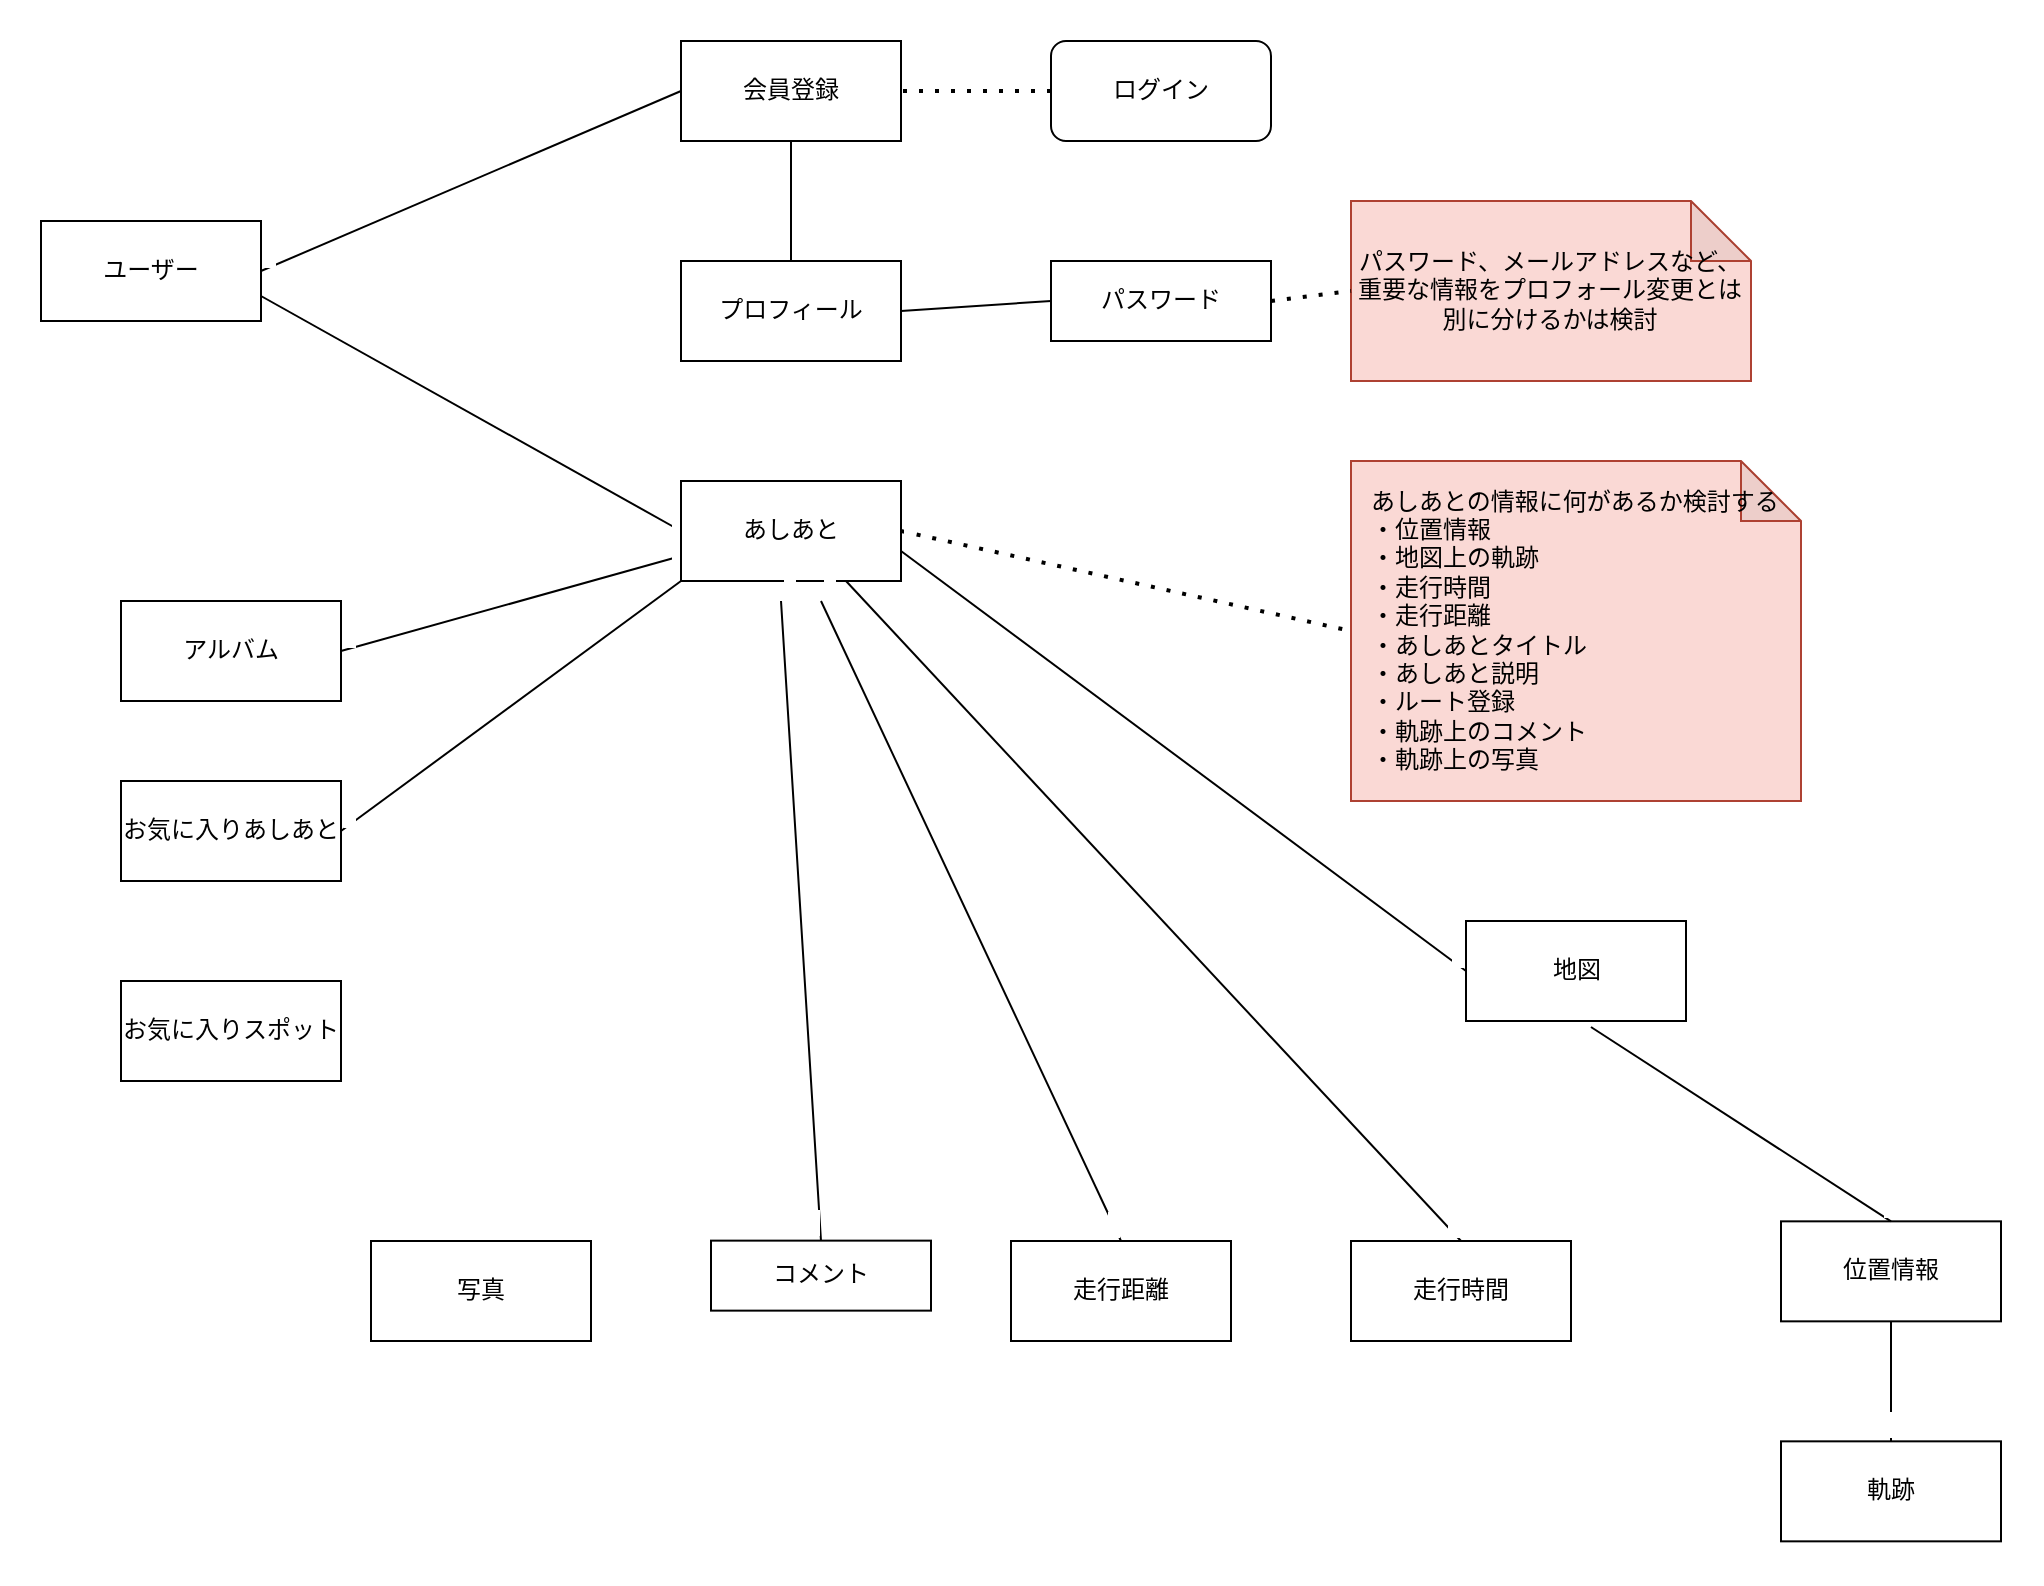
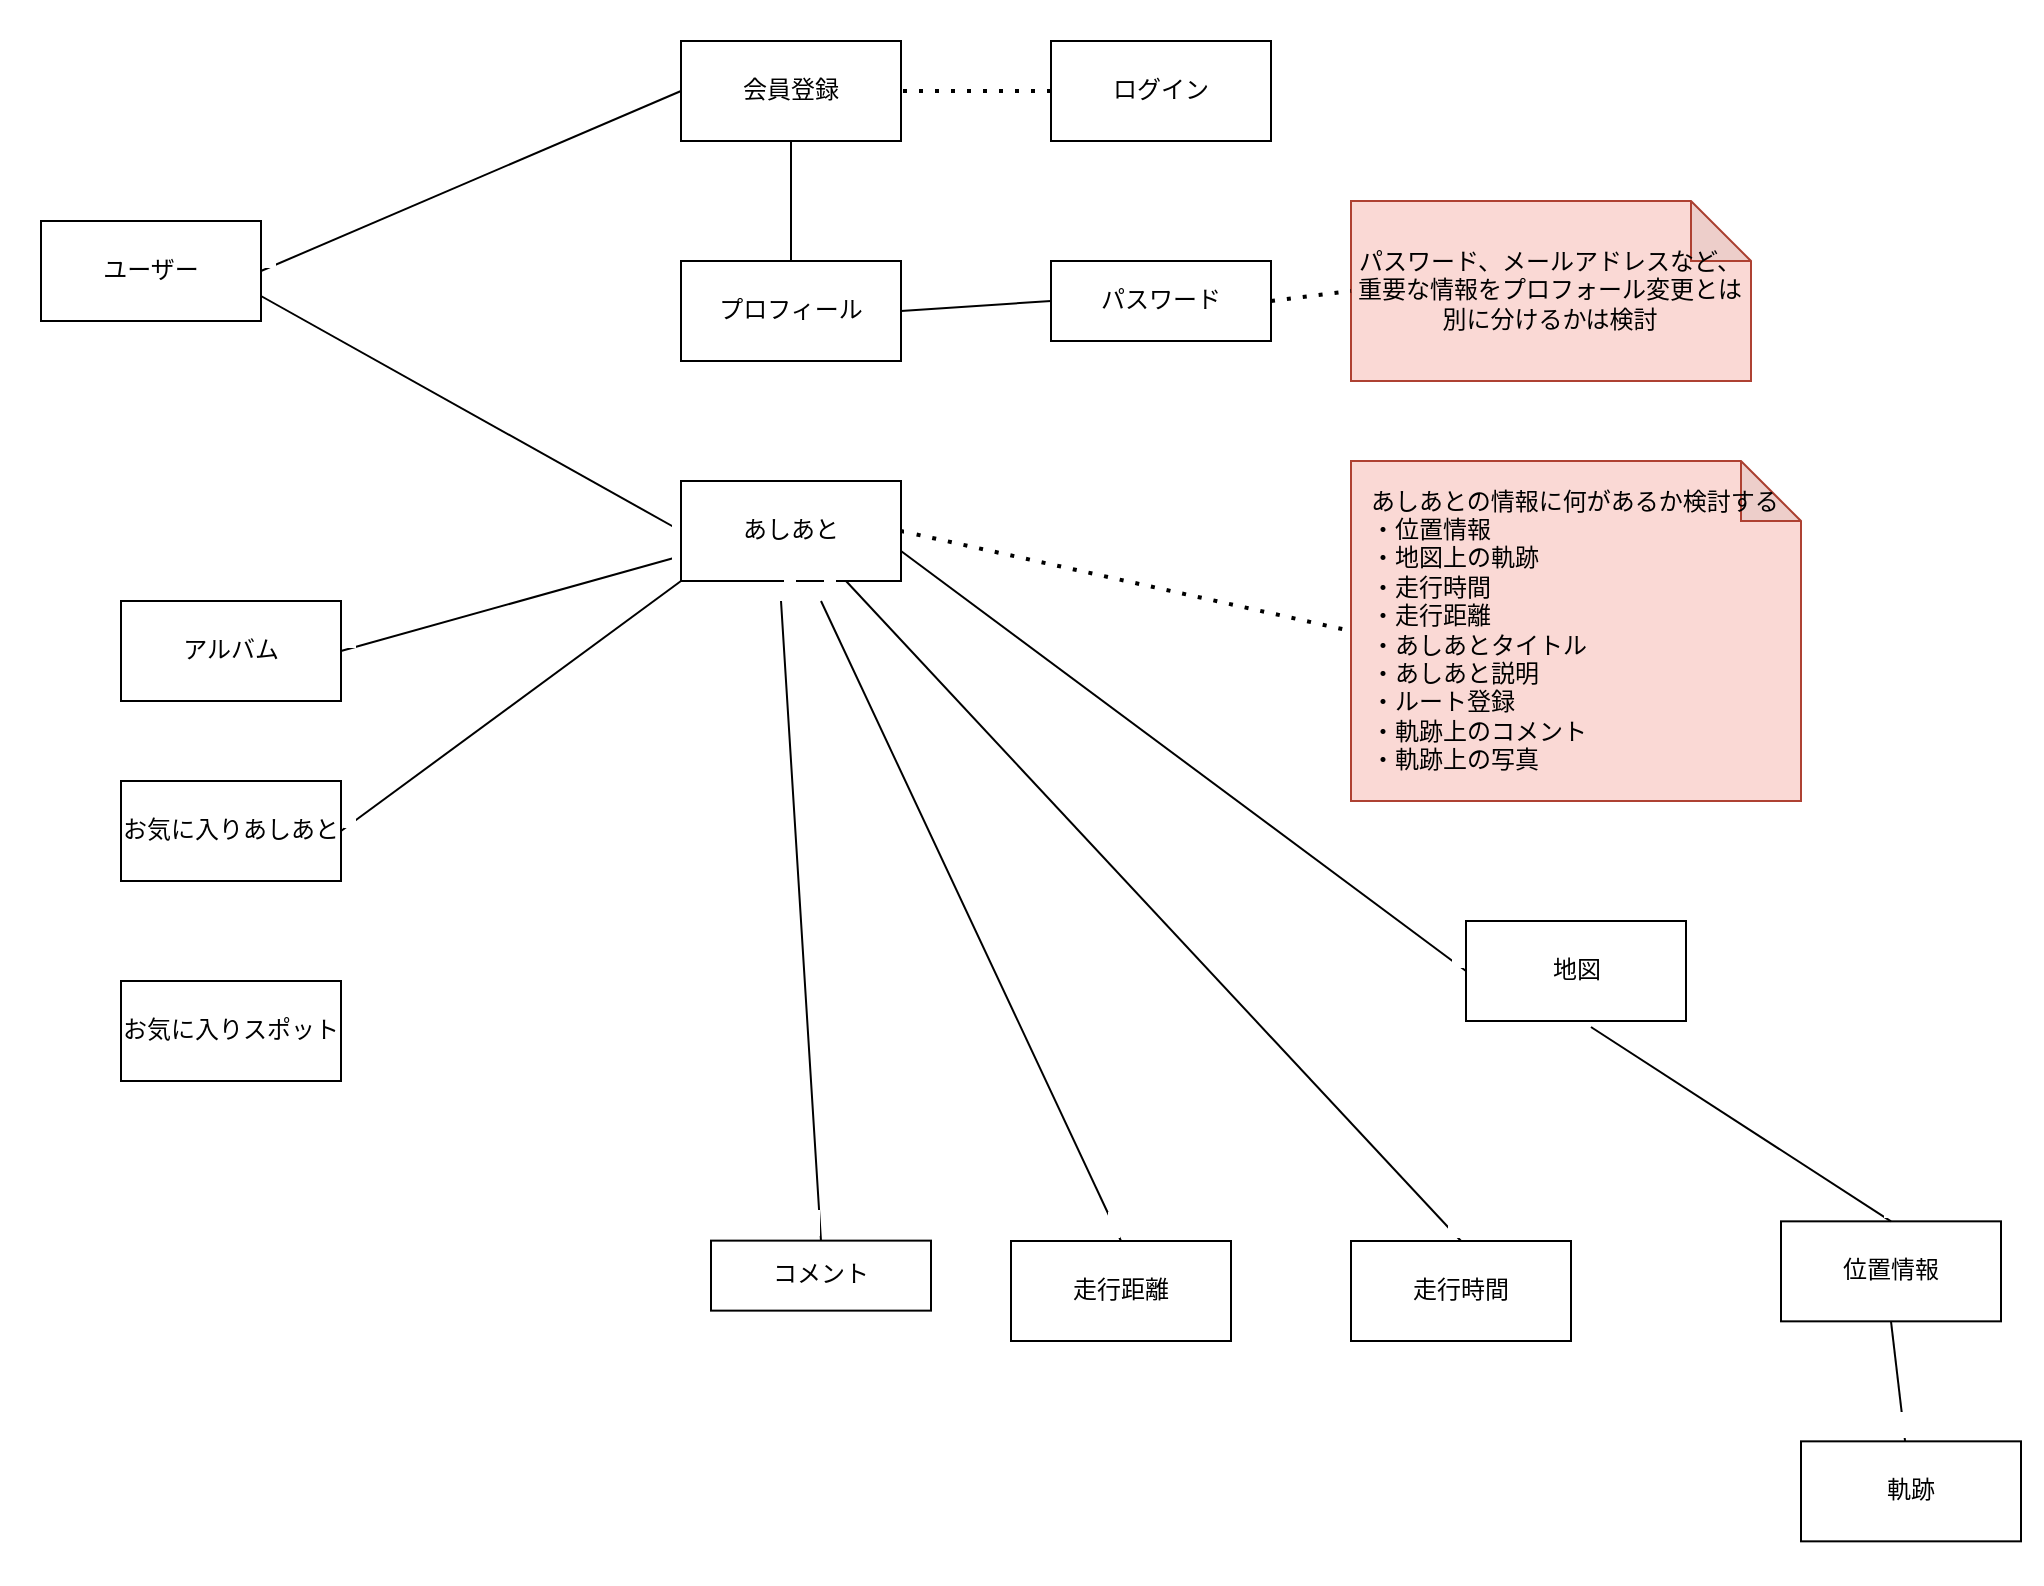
node "ログイン": shape rounded rectangle -> rectangle
node "写真": removed
node "軌跡": moved (1891, 1491) -> (1911, 1491)
